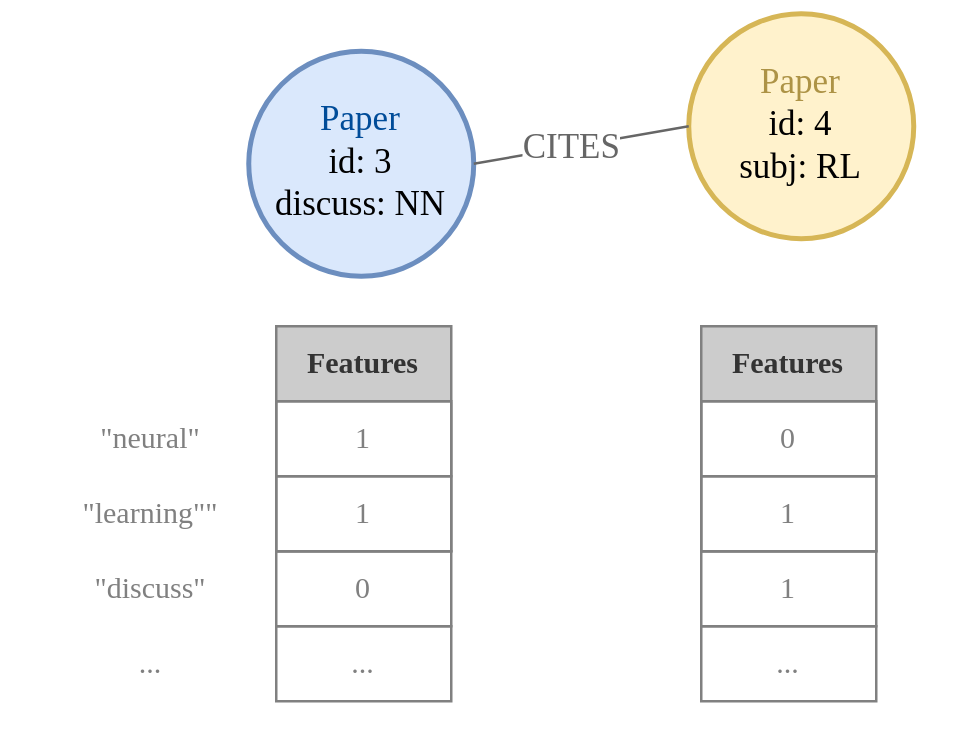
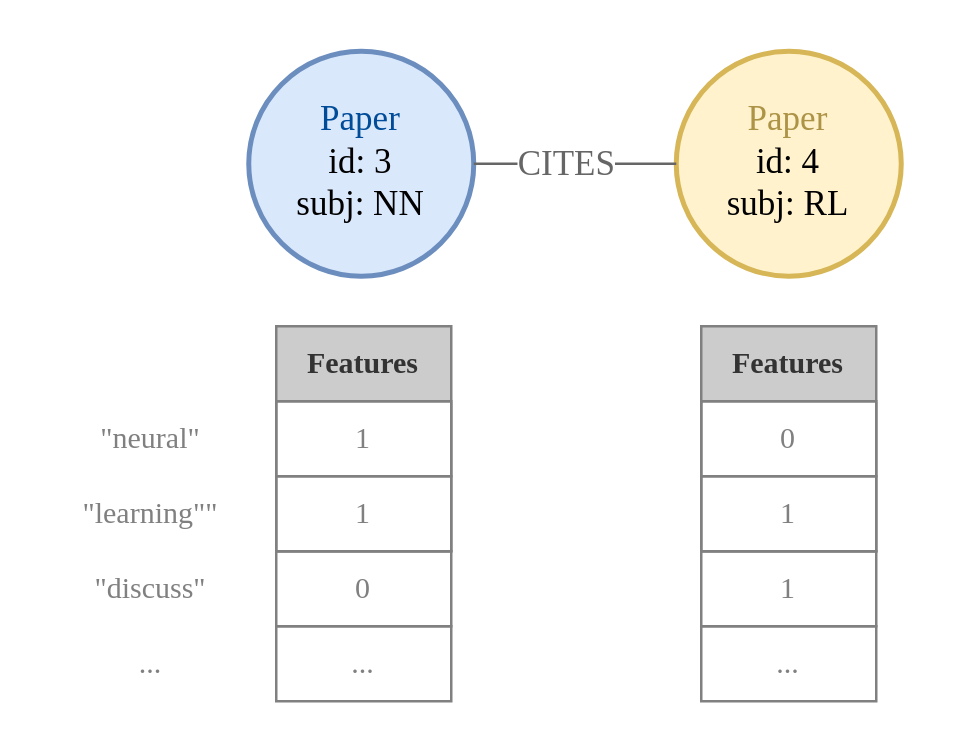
node "Paper id: 4 subj: RL": moved (801, 126) -> (789, 164)
node "Paper id: 3 discuss: NN": label "Paper id: 3 discuss: NN" -> "Paper id: 3 subj: NN"
